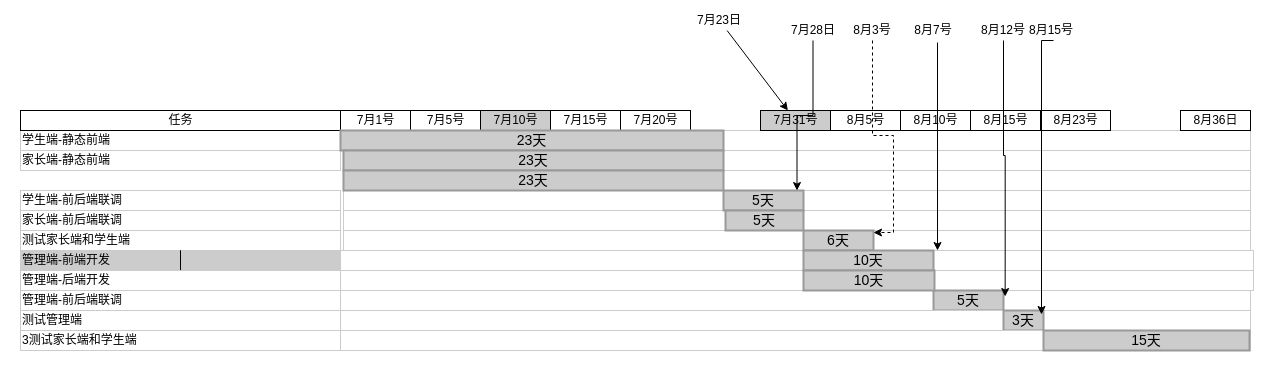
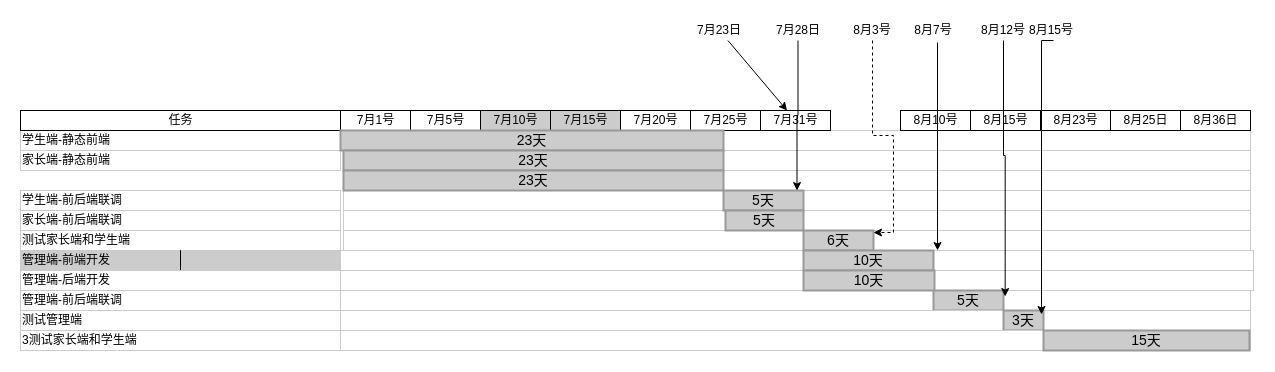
node "7月23日": moved (720, 21) -> (720, 31)
node "7月28日": moved (813, 31) -> (798, 31)
node "7月15号": fillcolor #ffffff -> #cccccc
node "7月25号": added
node "7月31号": fillcolor #cccccc -> #ffffff
node "8月5号": removed
node "8月25日": added
